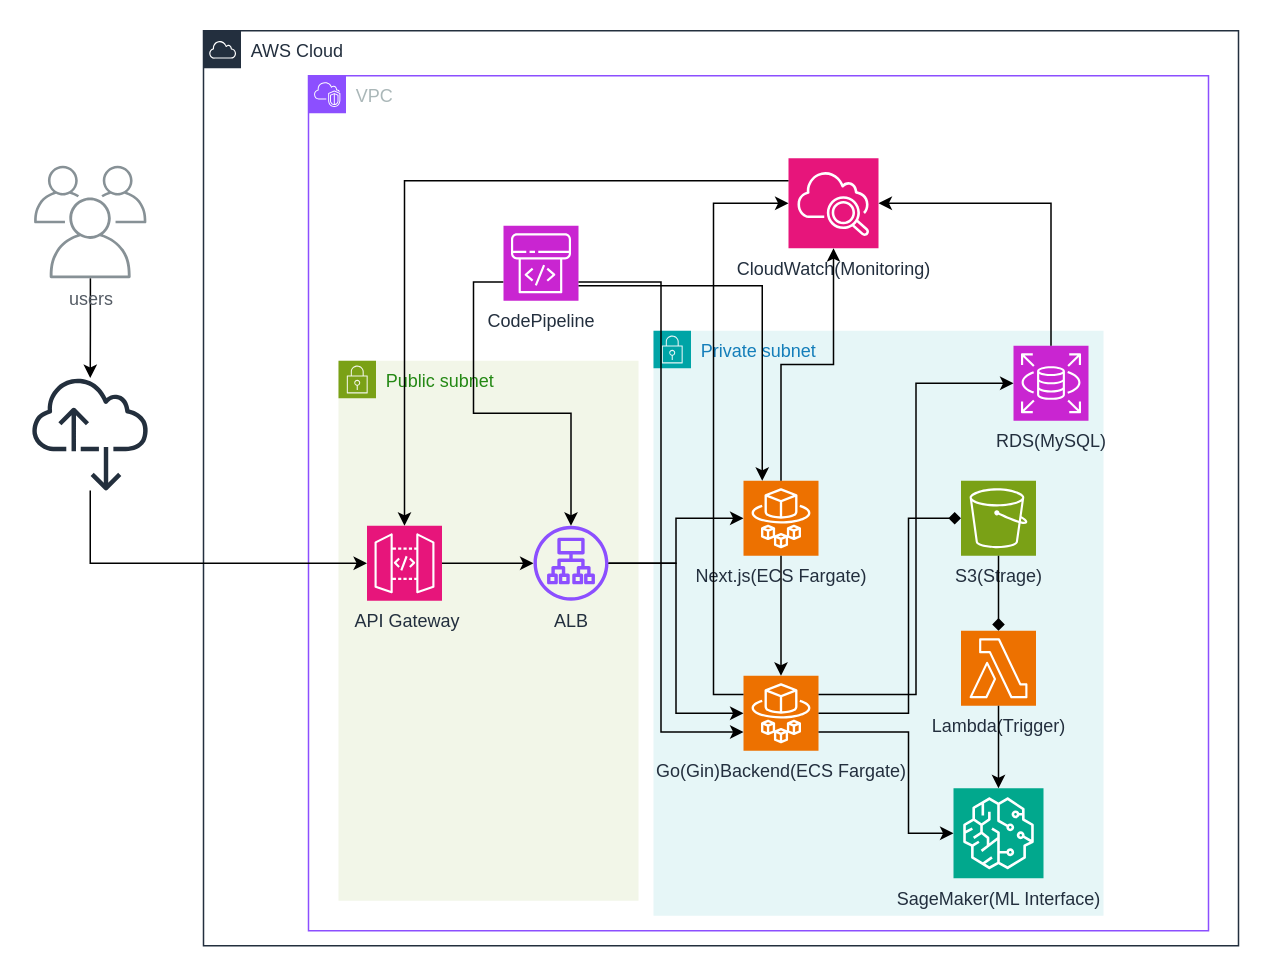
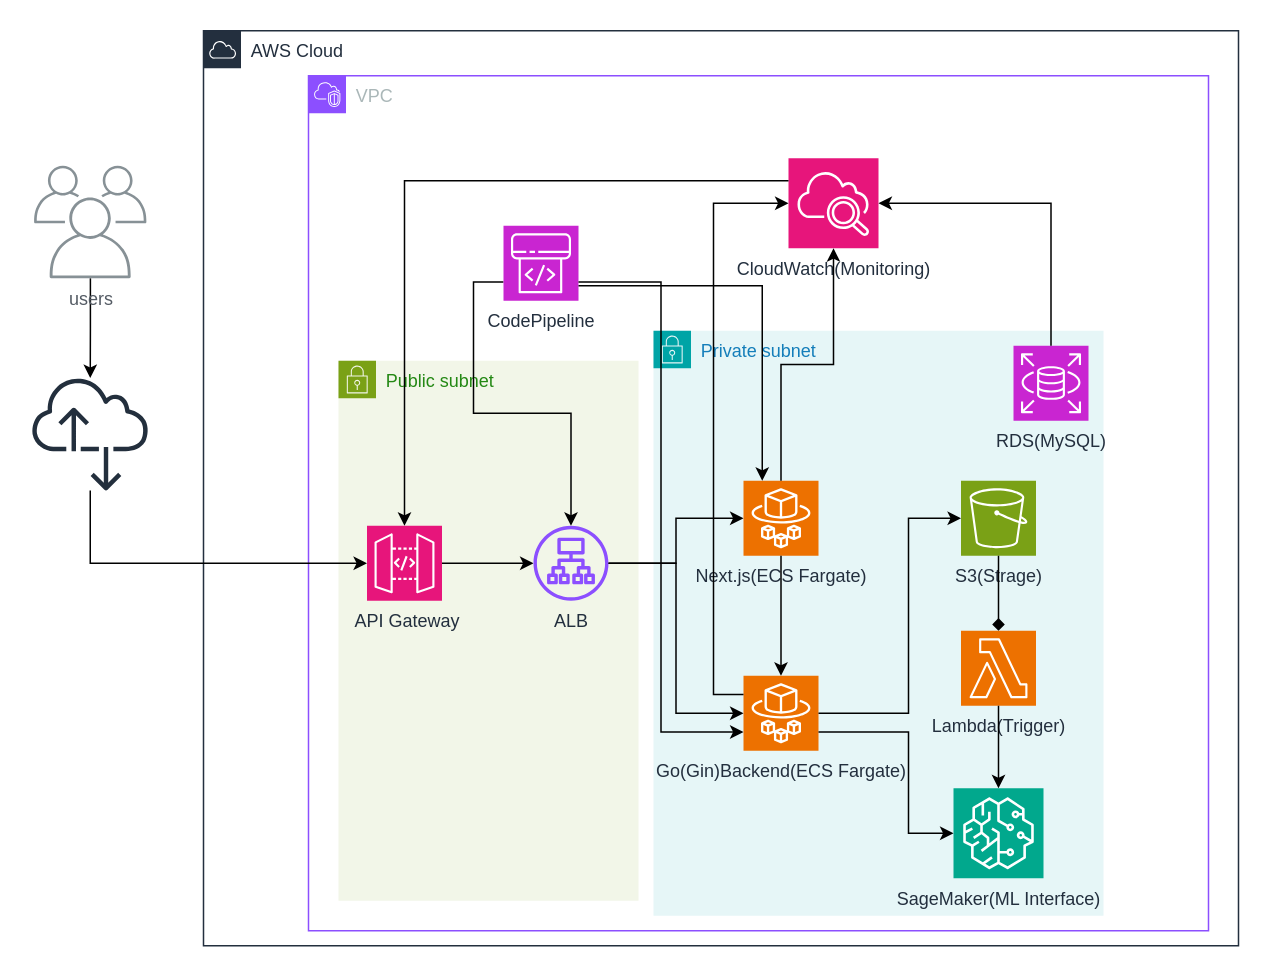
edge "Go(Gin)Backend(ECS Fargate)" -> "S3(Strage)": arrowhead diamond -> classic
edge "Go(Gin)Backend(ECS Fargate)" -> "RDS(MySQL)": removed
